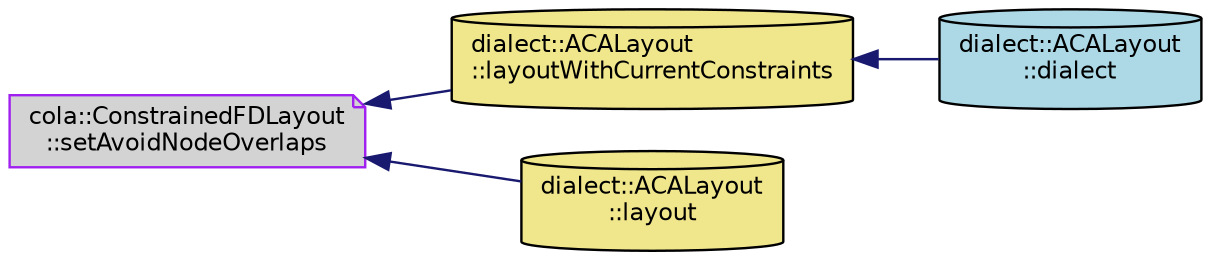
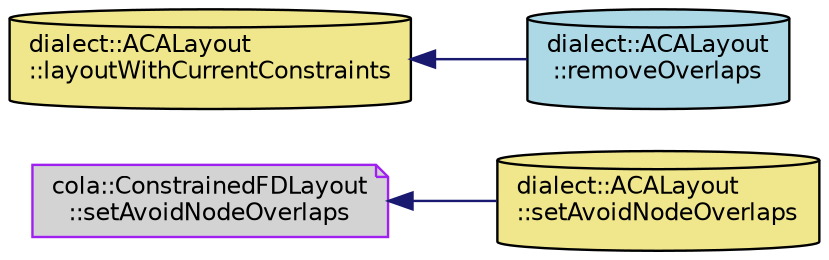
node "dialect::ACALayout ::dialect": label "dialect::ACALayout ::dialect" -> "dialect::ACALayout ::removeOverlaps"
edge "dialect::ACALayout ::layoutWithCurrentConstraints" -> "cola::ConstrainedFDLayout ::setAvoidNodeOverlaps": removed
node "dialect::ACALayout ::layout": label "dialect::ACALayout ::layout" -> "dialect::ACALayout ::setAvoidNodeOverlaps"
